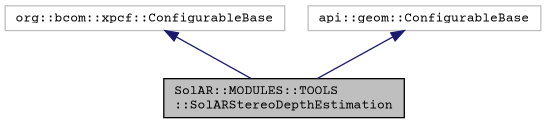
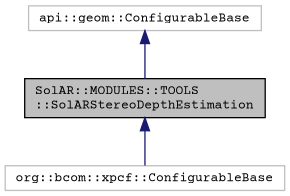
edge "SolAR::MODULES::TOOLS ::SolARStereoDepthEstimation" -> "org::bcom::xpcf::ConfigurableBase": reversed
